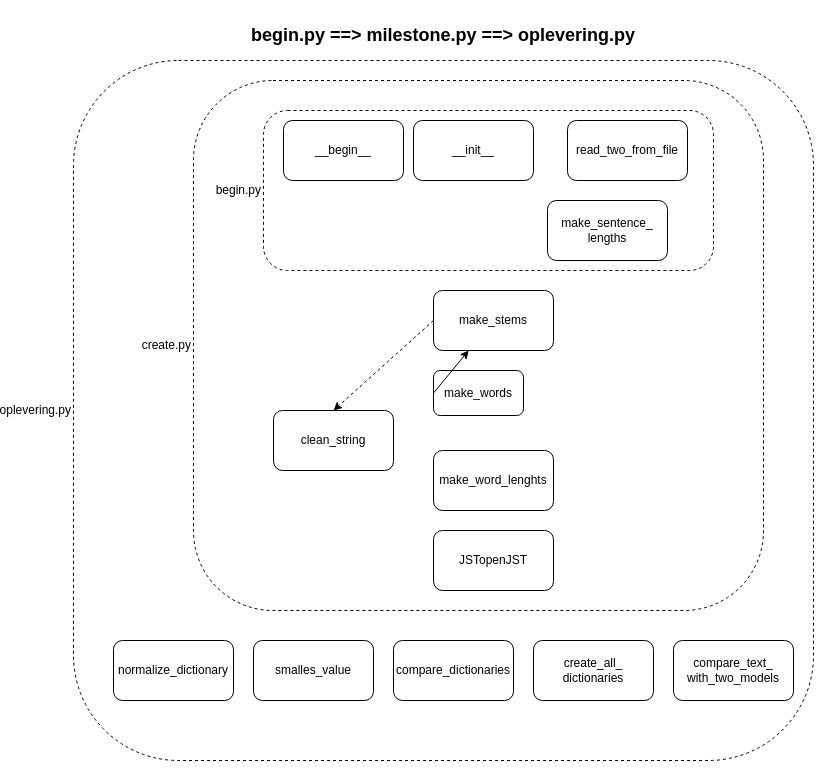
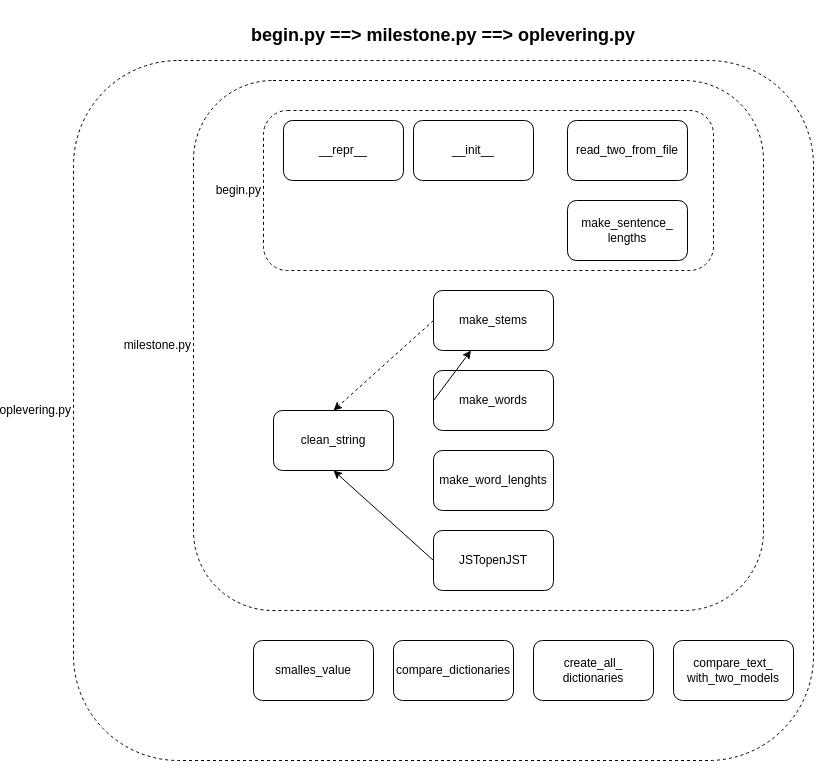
node "__begin__": label "__begin__" -> "__repr__"
node "make_sentence_ lengths": moved (608, 231) -> (628, 231)
node "create.py": label "create.py" -> "milestone.py"
node "make_words": size 90x45 -> 120x60
edge "JSTopenJST" -> "clean_string": added
node "normalize_dictionary": removed
